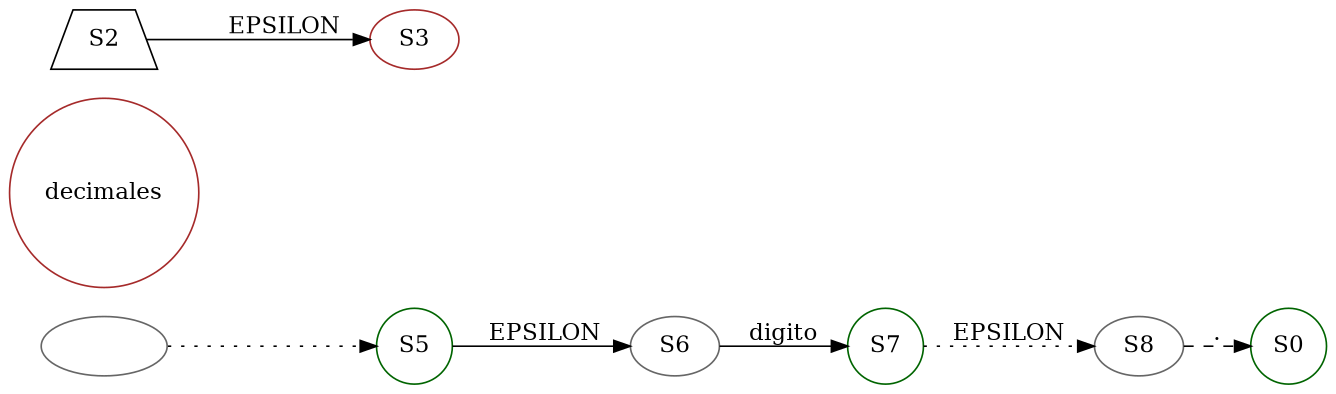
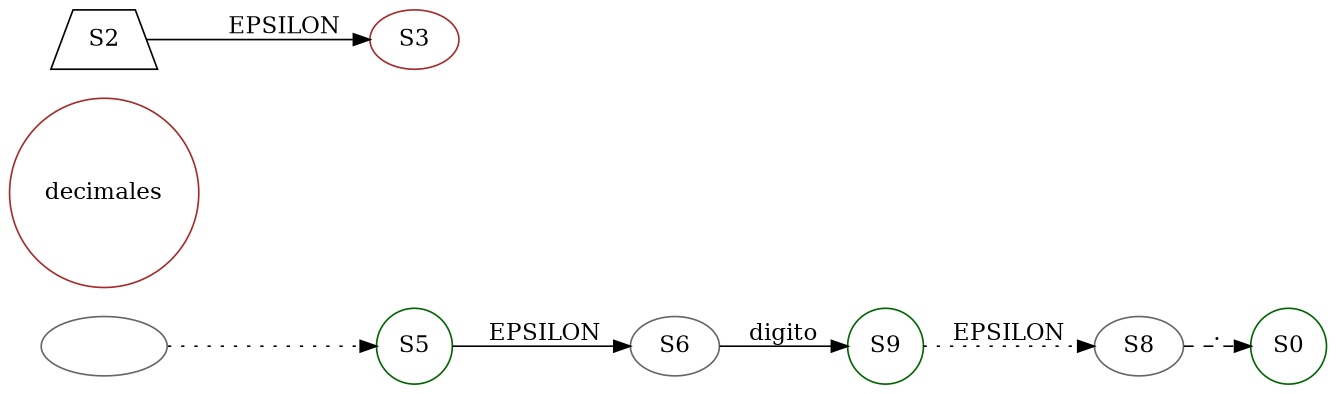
node "S7": label "S7" -> "S9"
